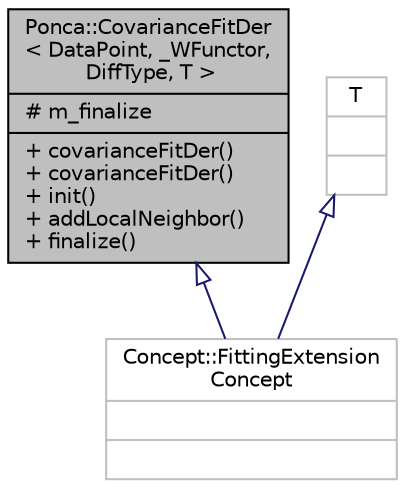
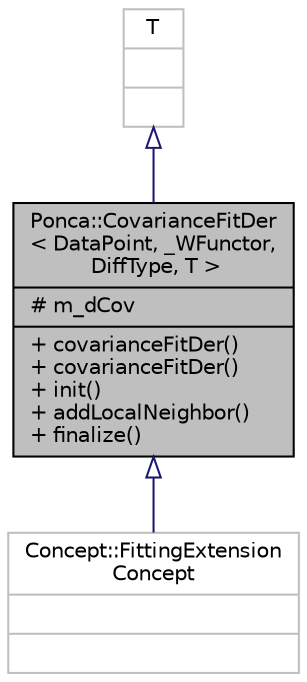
node "Ponca::CovarianceFitDer": text "# m_finalize" -> "# m_dCov"
edge "Concept::FittingExtension" -> "T": now "Ponca::CovarianceFitDer" -> "T"
